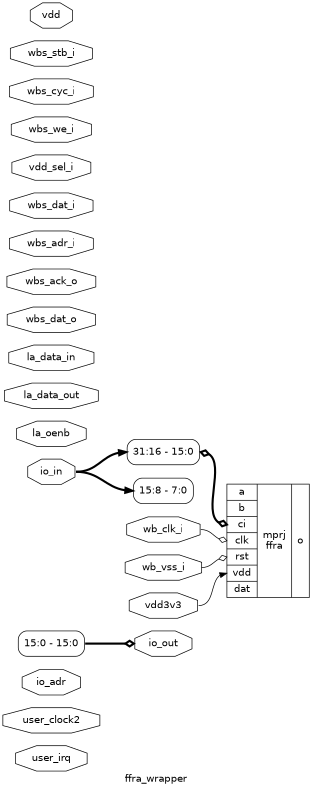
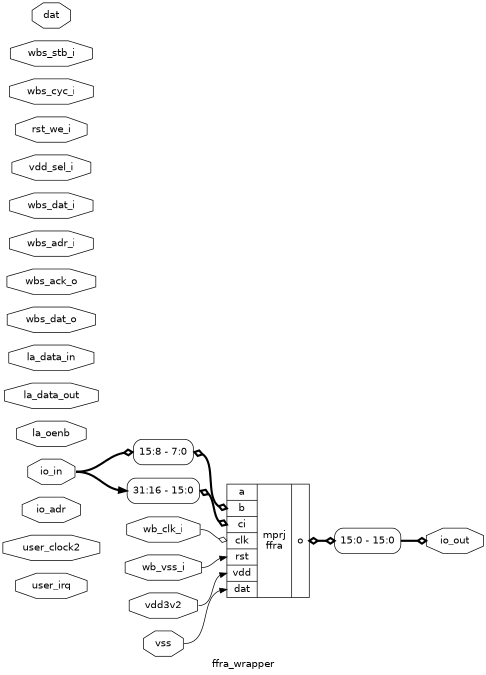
node "vdd": label "vdd" -> "dat"
node "wbs_we_i": label "wbs_we_i" -> "rst_we_i"
edge "io_in" -> "15:8 - 7:0": arrowhead normal -> odiamond
edge "15:8 - 7:0" -- "a": added
edge "a" -- "15:0 - 15:0": added
edge "wb_vss_i" -> "a": arrowhead odiamond -> normal
node "vdd3v3": label "vdd3v3" -> "vdd3v2"
node "vss": added
